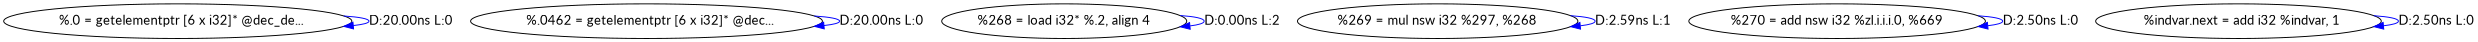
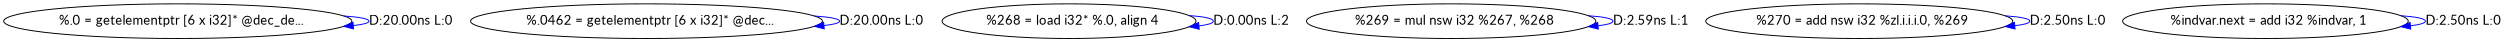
node "%268 = load i32* %.2, align 4": label "%268 = load i32* %.2, align 4" -> "%268 = load i32* %.0, align 4"
node "%269 = mul nsw i32 %297, %268": label "%269 = mul nsw i32 %297, %268" -> "%269 = mul nsw i32 %267, %268"
node "%270 = add nsw i32 %zl.i.i.i.0, %669": label "%270 = add nsw i32 %zl.i.i.i.0, %669" -> "%270 = add nsw i32 %zl.i.i.i.0, %269"
